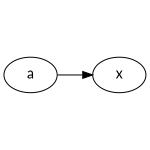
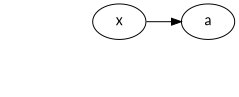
edge "a" -> "x": reversed
